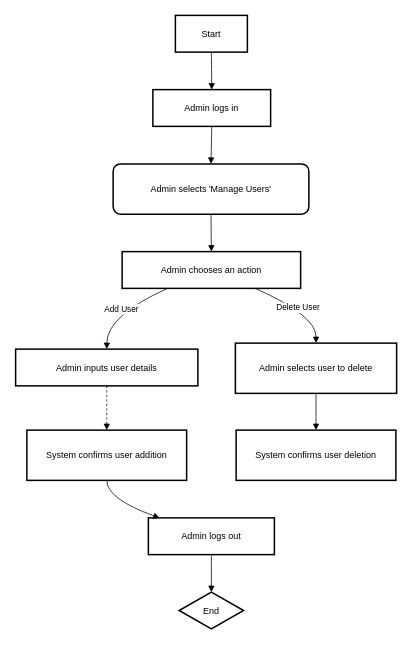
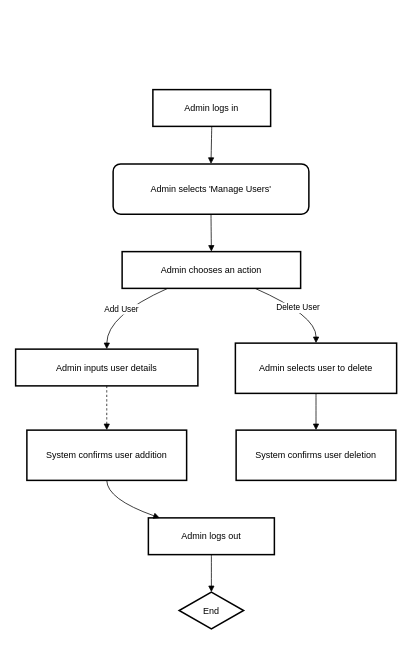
node "Start": removed
edge "Start" -> "Admin logs in": removed
